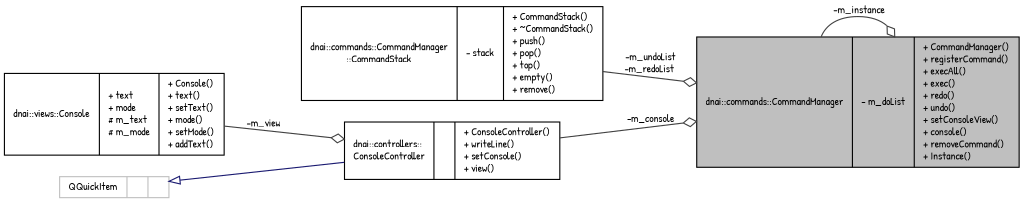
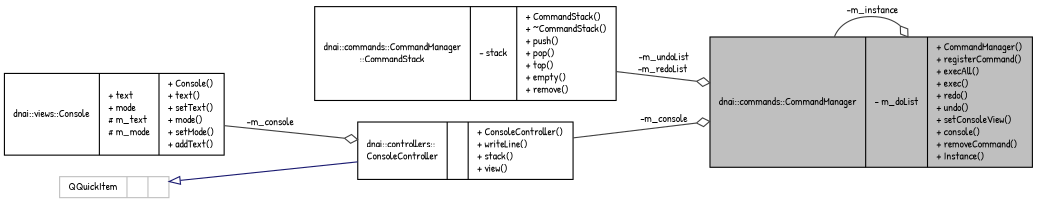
edge "dnai::views::Console" -> "dnai::controllers::": label " -m_view" -> " -m_console"
node "dnai::controllers::": text "+ setConsole()" -> "+ stack()"
